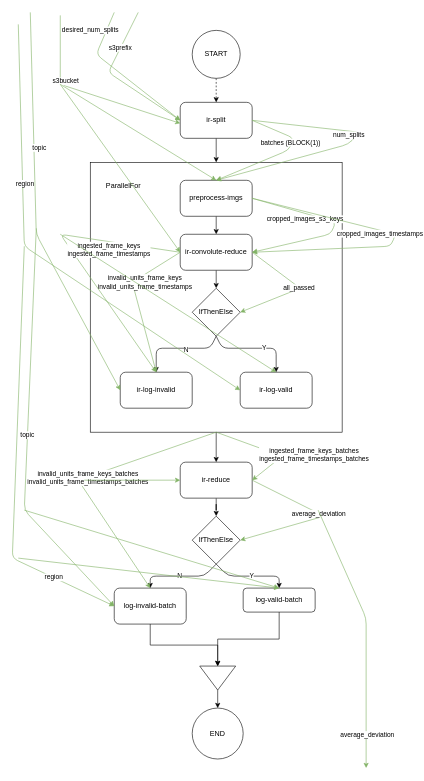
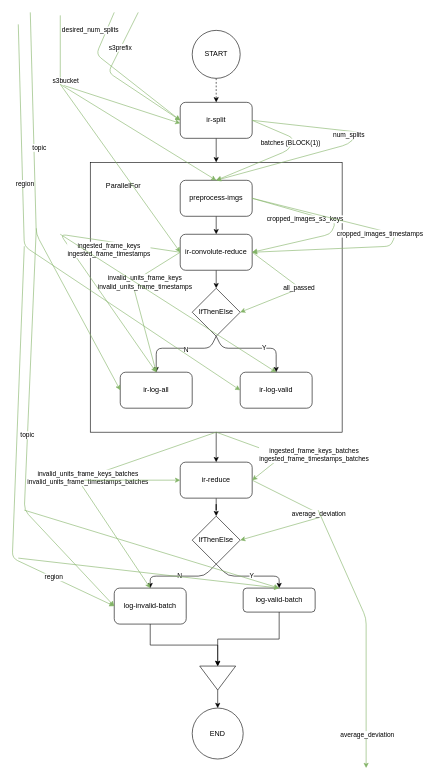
node "ir-log-invalid": label "ir-log-invalid" -> "ir-log-all"
